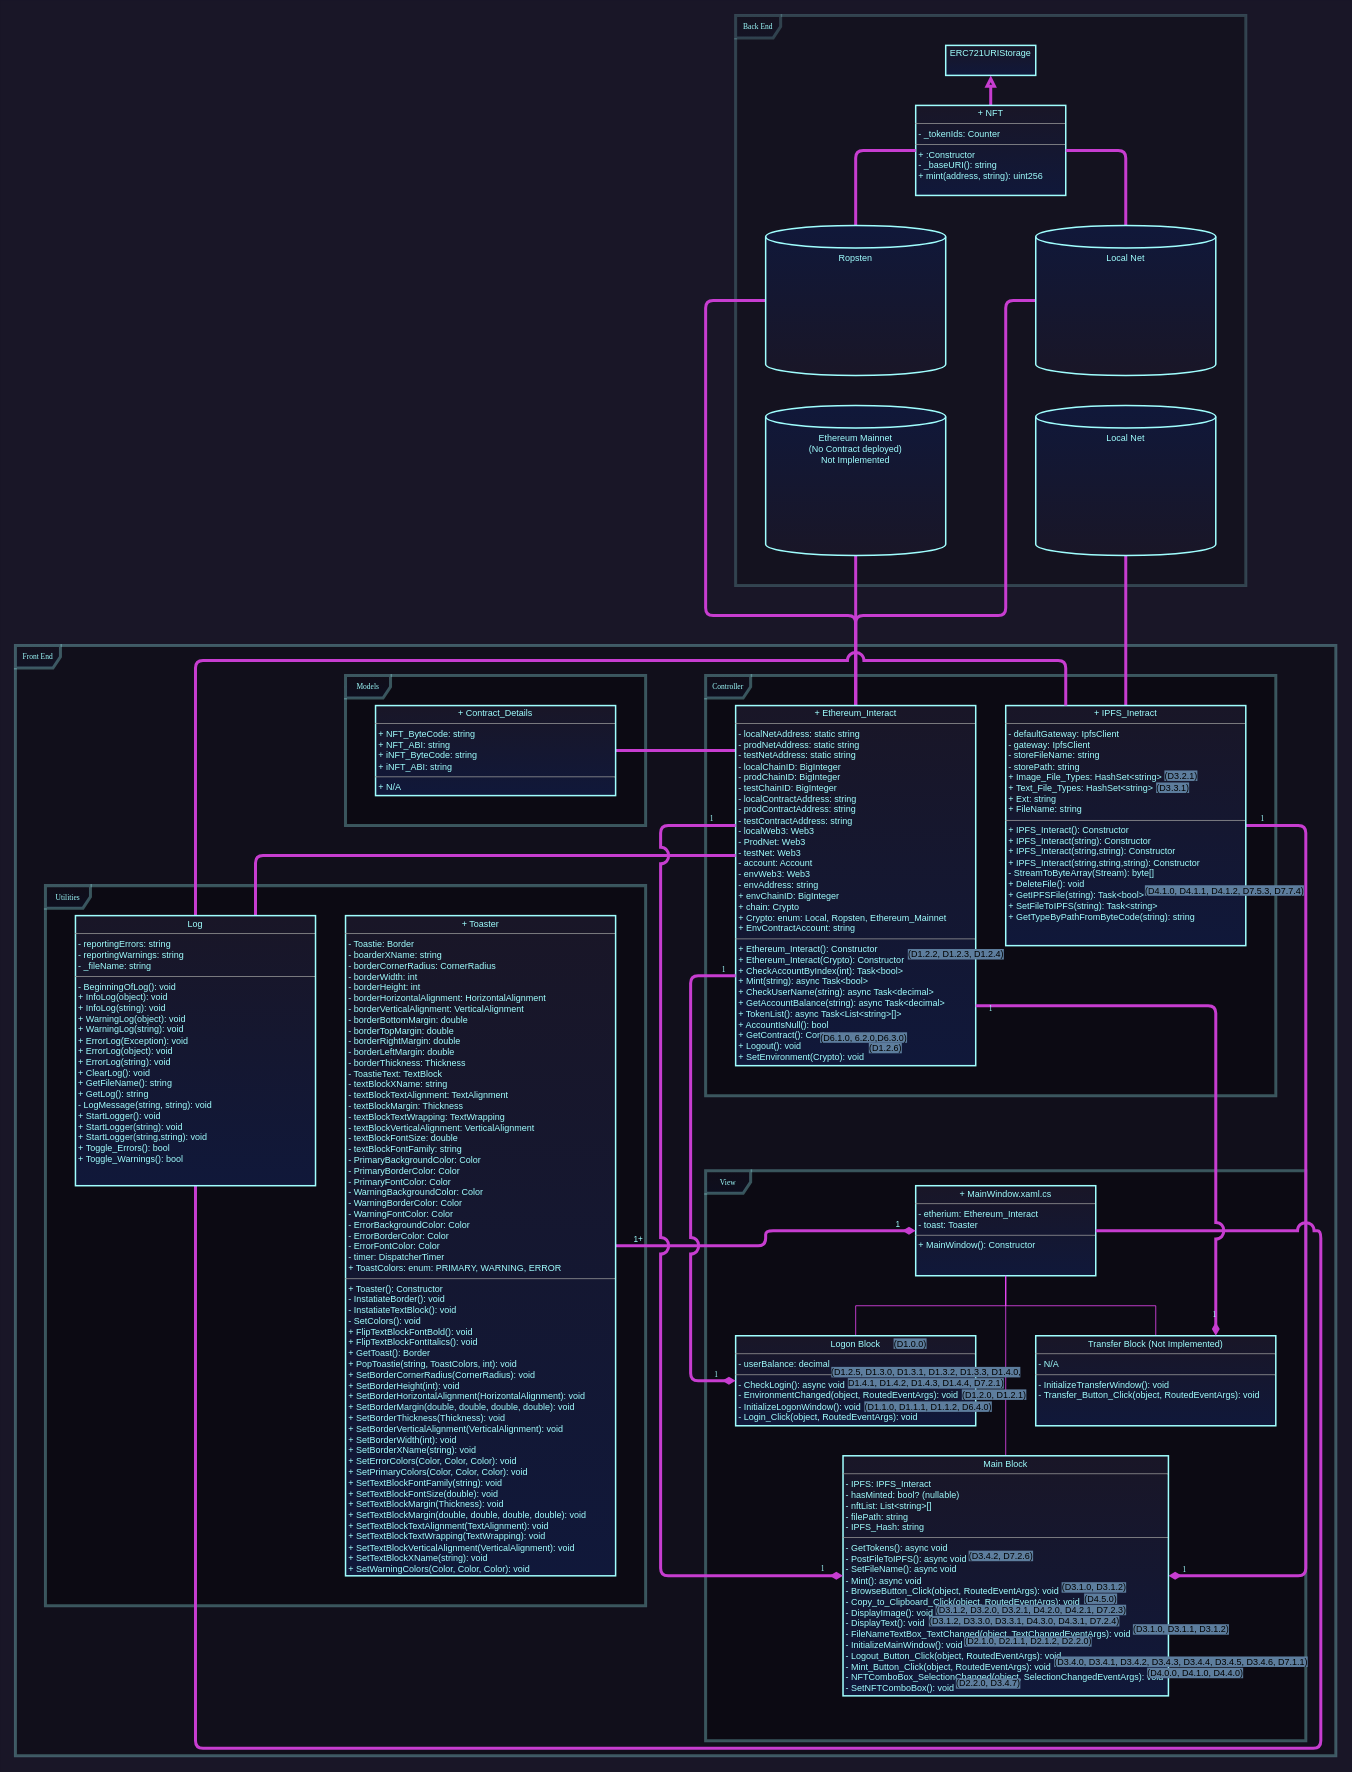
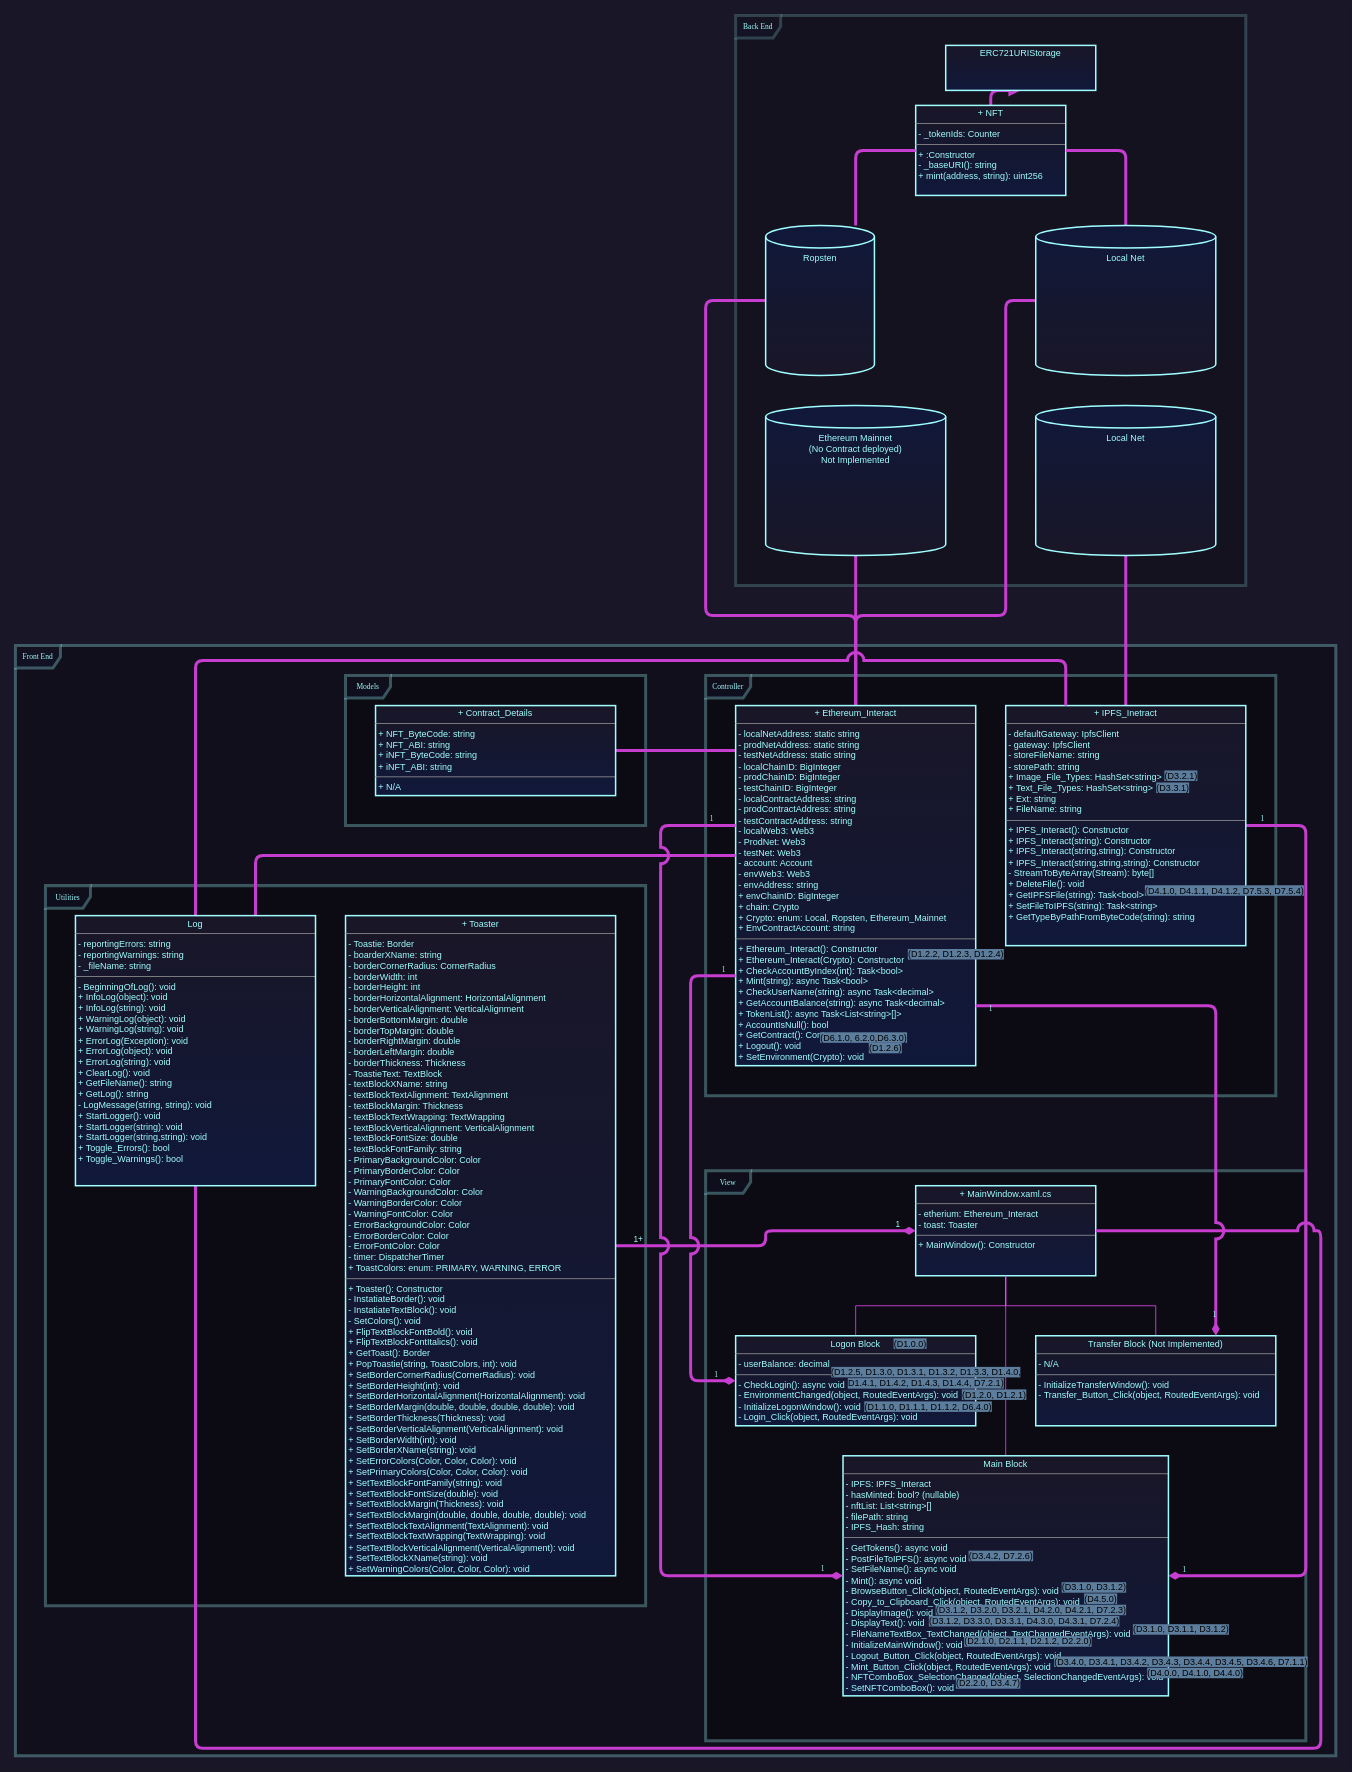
node "ERC721URIStorage": size 90x30 -> 150x45
node "Ropsten": size 180x150 -> 109x150
node "(D4.1.0, D4.1.1, D4.1.2, D7.5.3, D7.7.4)": label "(D4.1.0, D4.1.1, D4.1.2, D7.5.3, D7.7.4)" -> "(D4.1.0, D4.1.1, D4.1.2, D7.5.3, D7.5.4)"
